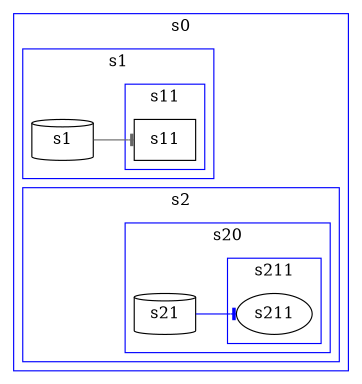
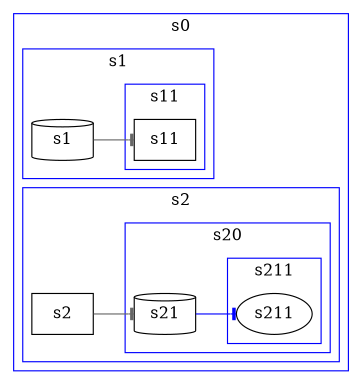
node "s2": added
